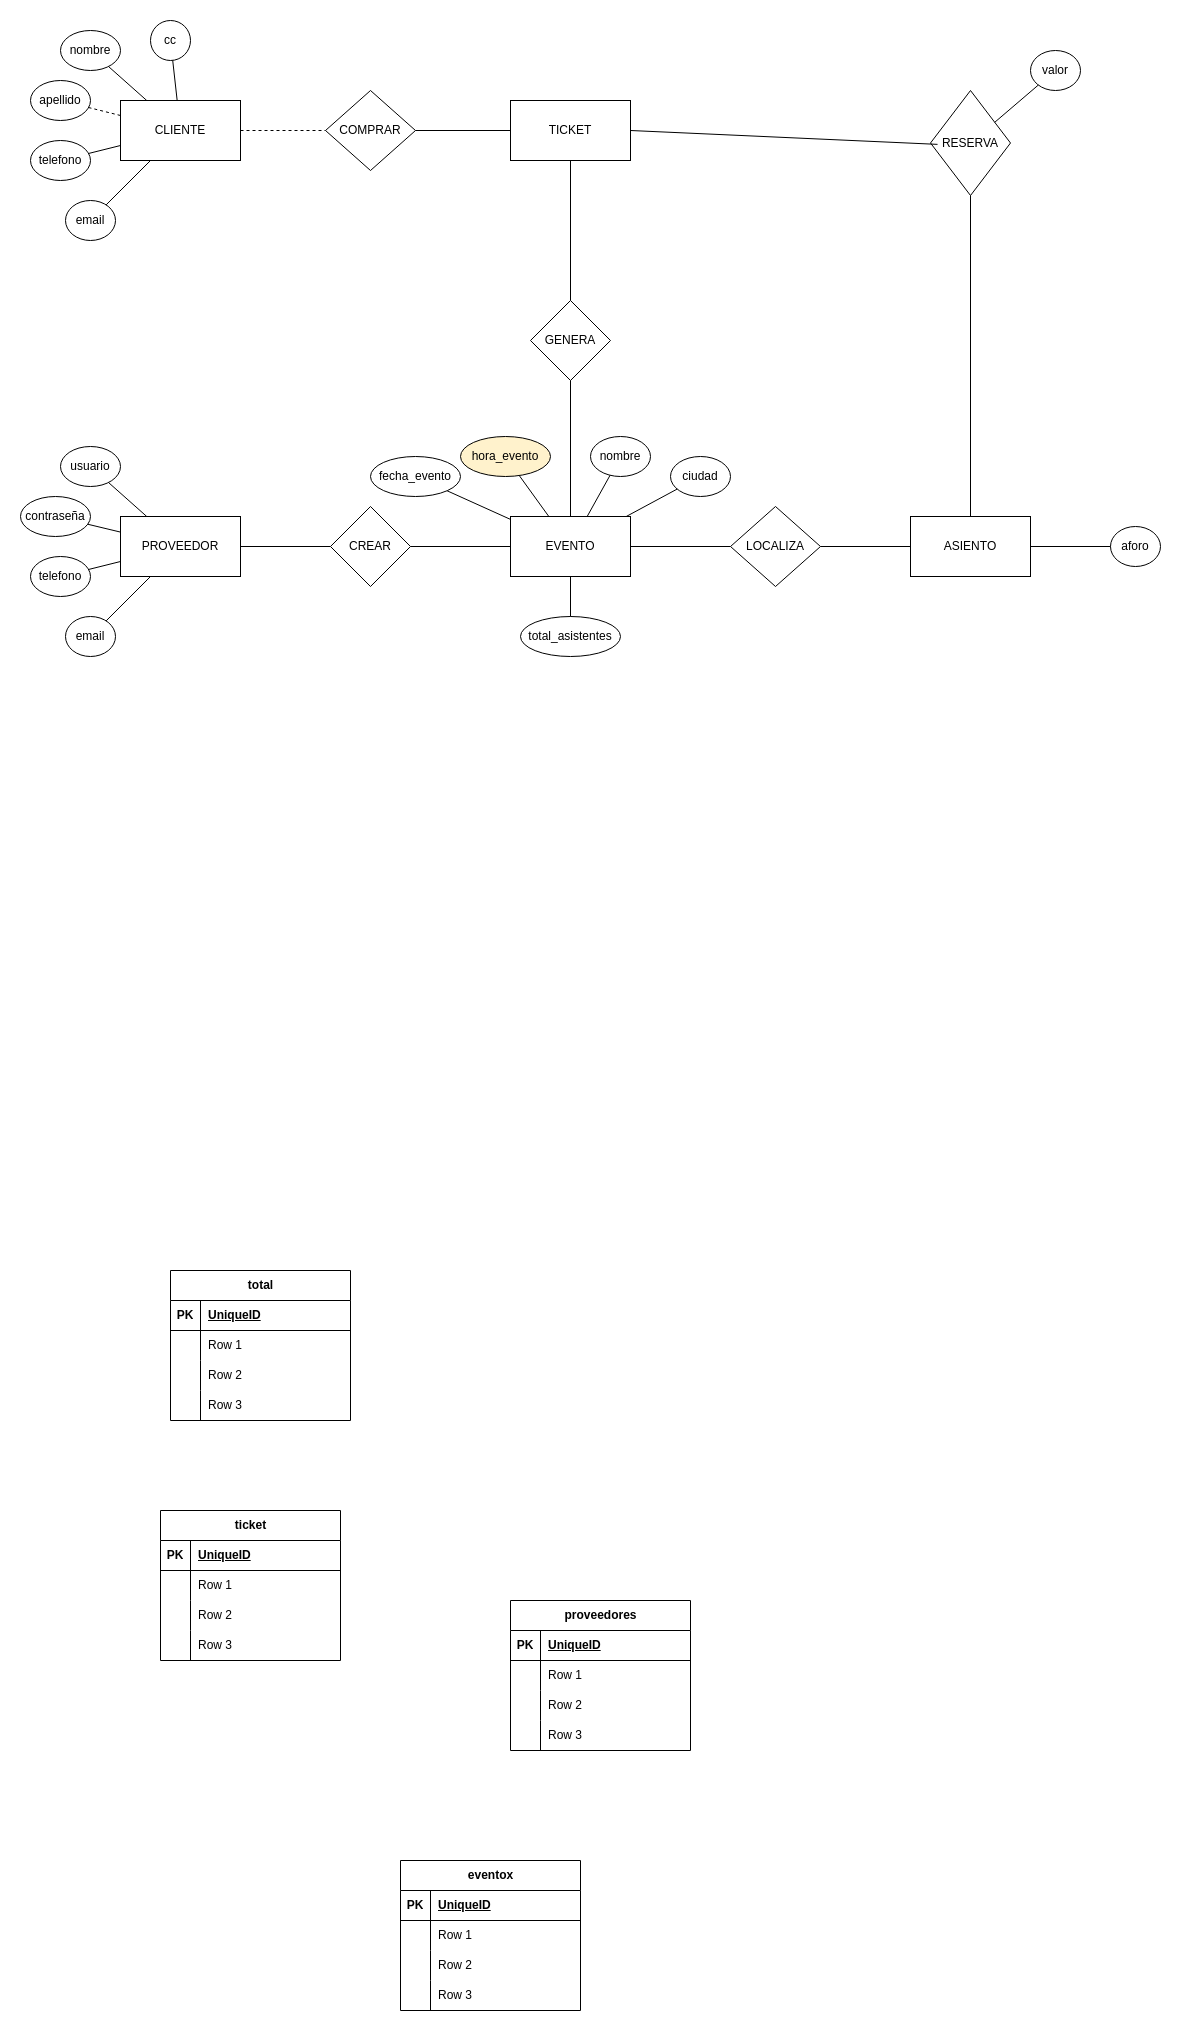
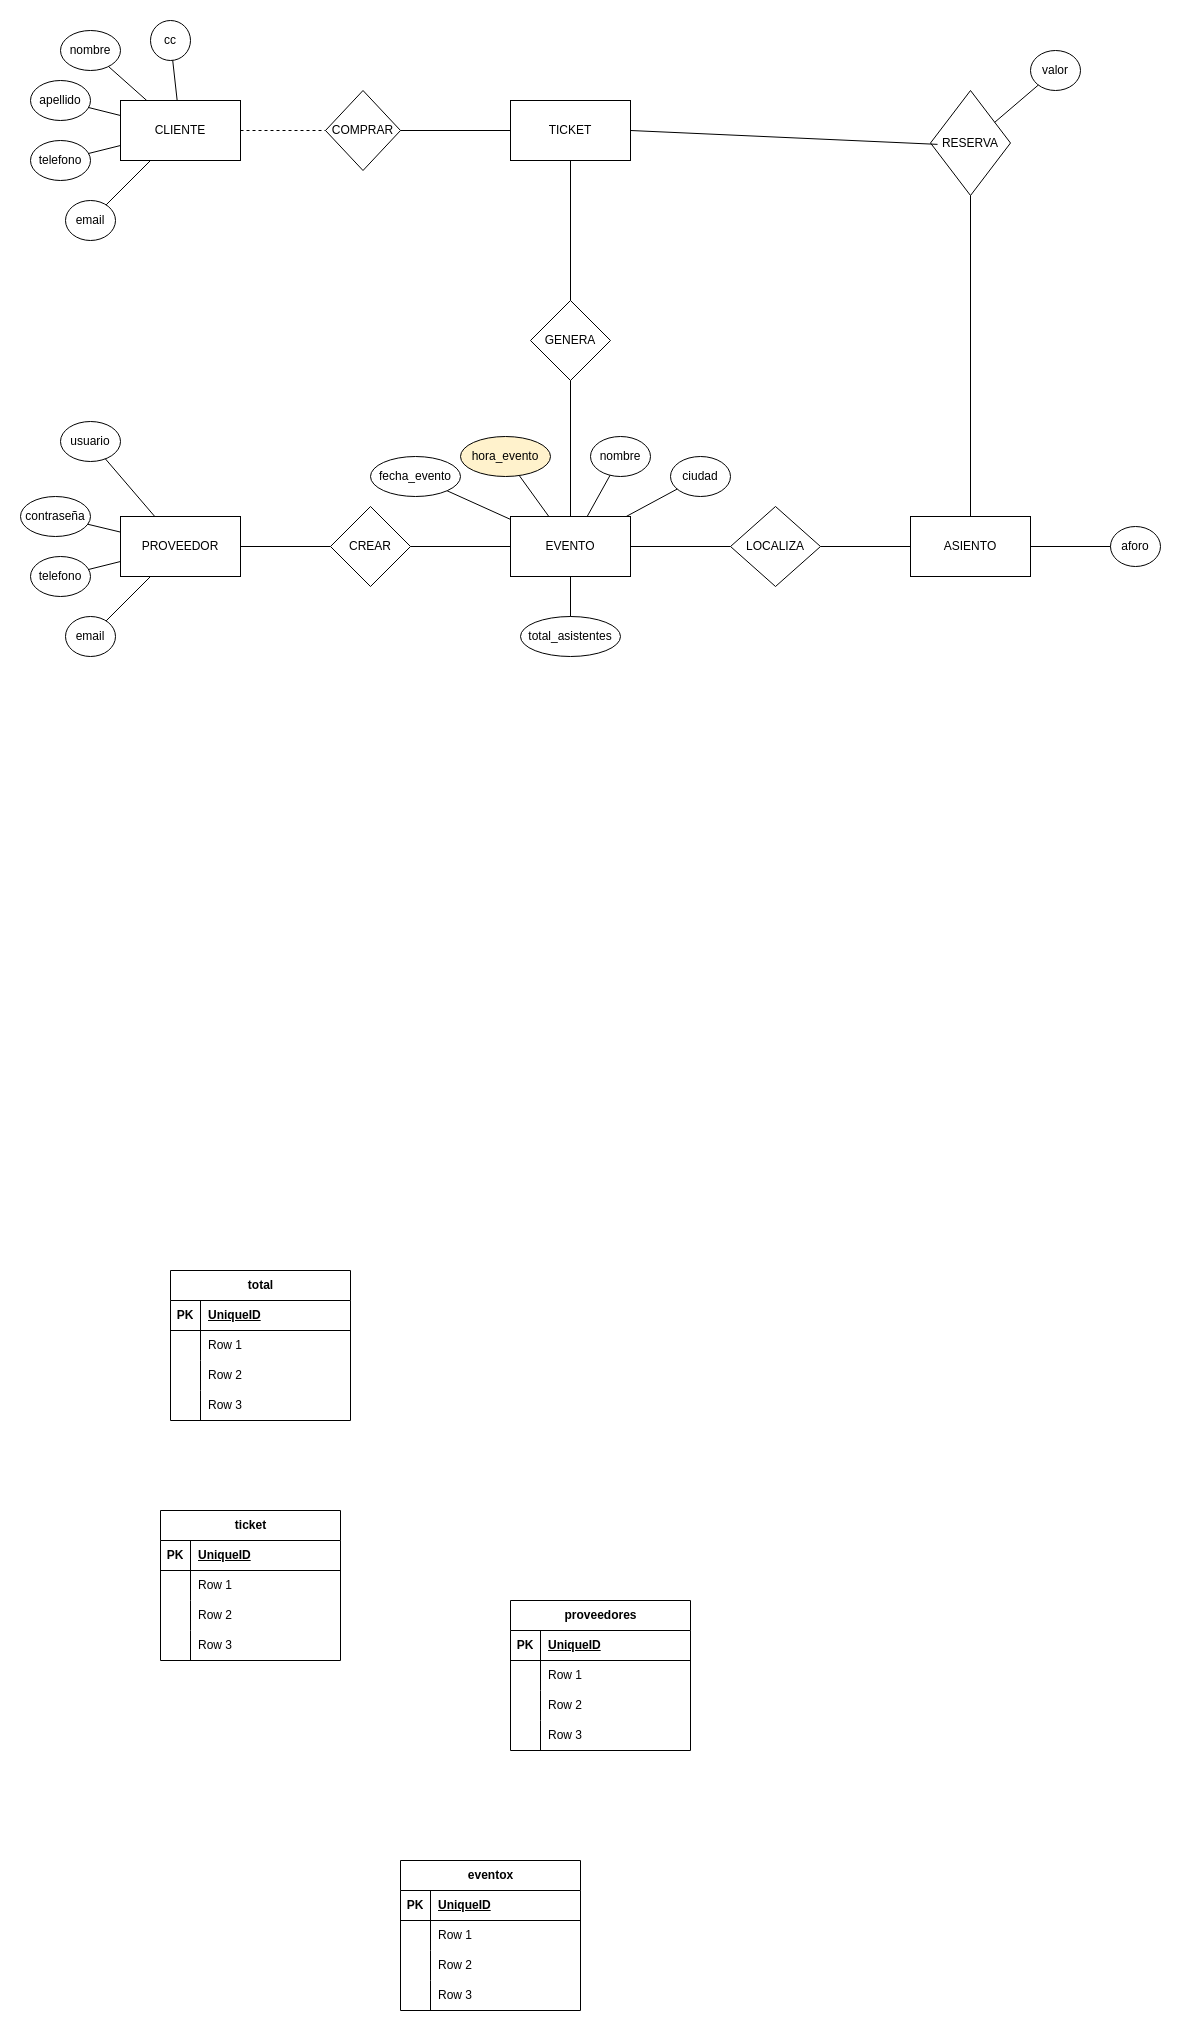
edge "apellido" -- "CLIENTE": style dashed -> solid
node "COMPRAR": size 90x80 -> 75x80
node "usuario": moved (91, 467) -> (91, 442)
